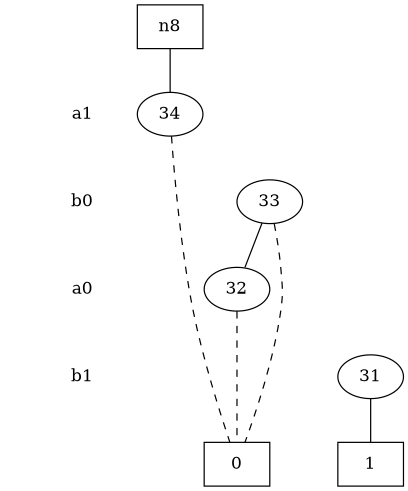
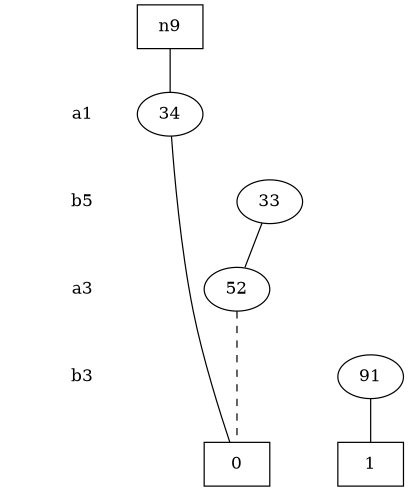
node "n8": label "n8" -> "n9"
node "b0": label "b0" -> "b5"
node "a0": label "a0" -> "a3"
node "32": label "32" -> "52"
edge "34" -- "0": style dashed -> solid
edge "33" -- "0": removed
node "b1": label "b1" -> "b3"
node "31": label "31" -> "91"
